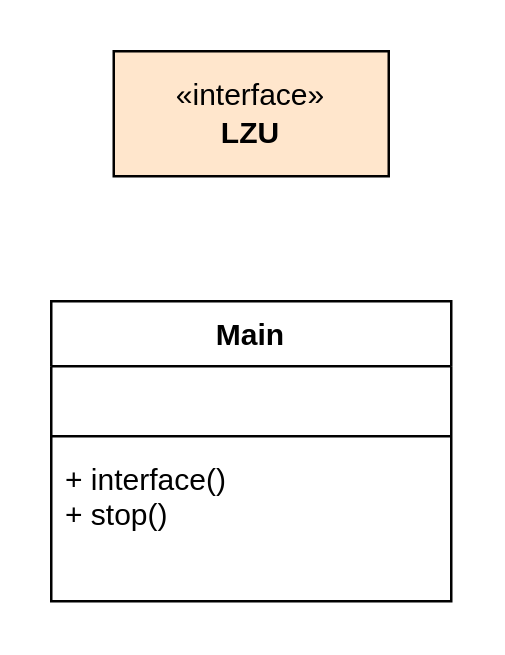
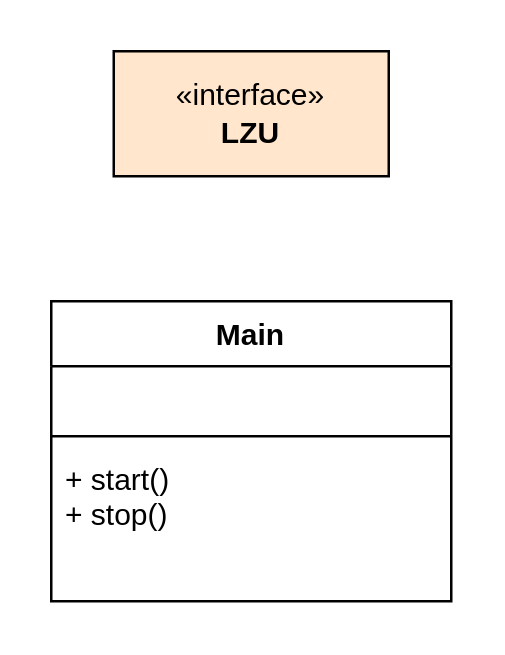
node "+ interface() + stop()": label "+ interface() + stop()" -> "+ start() + stop()"
